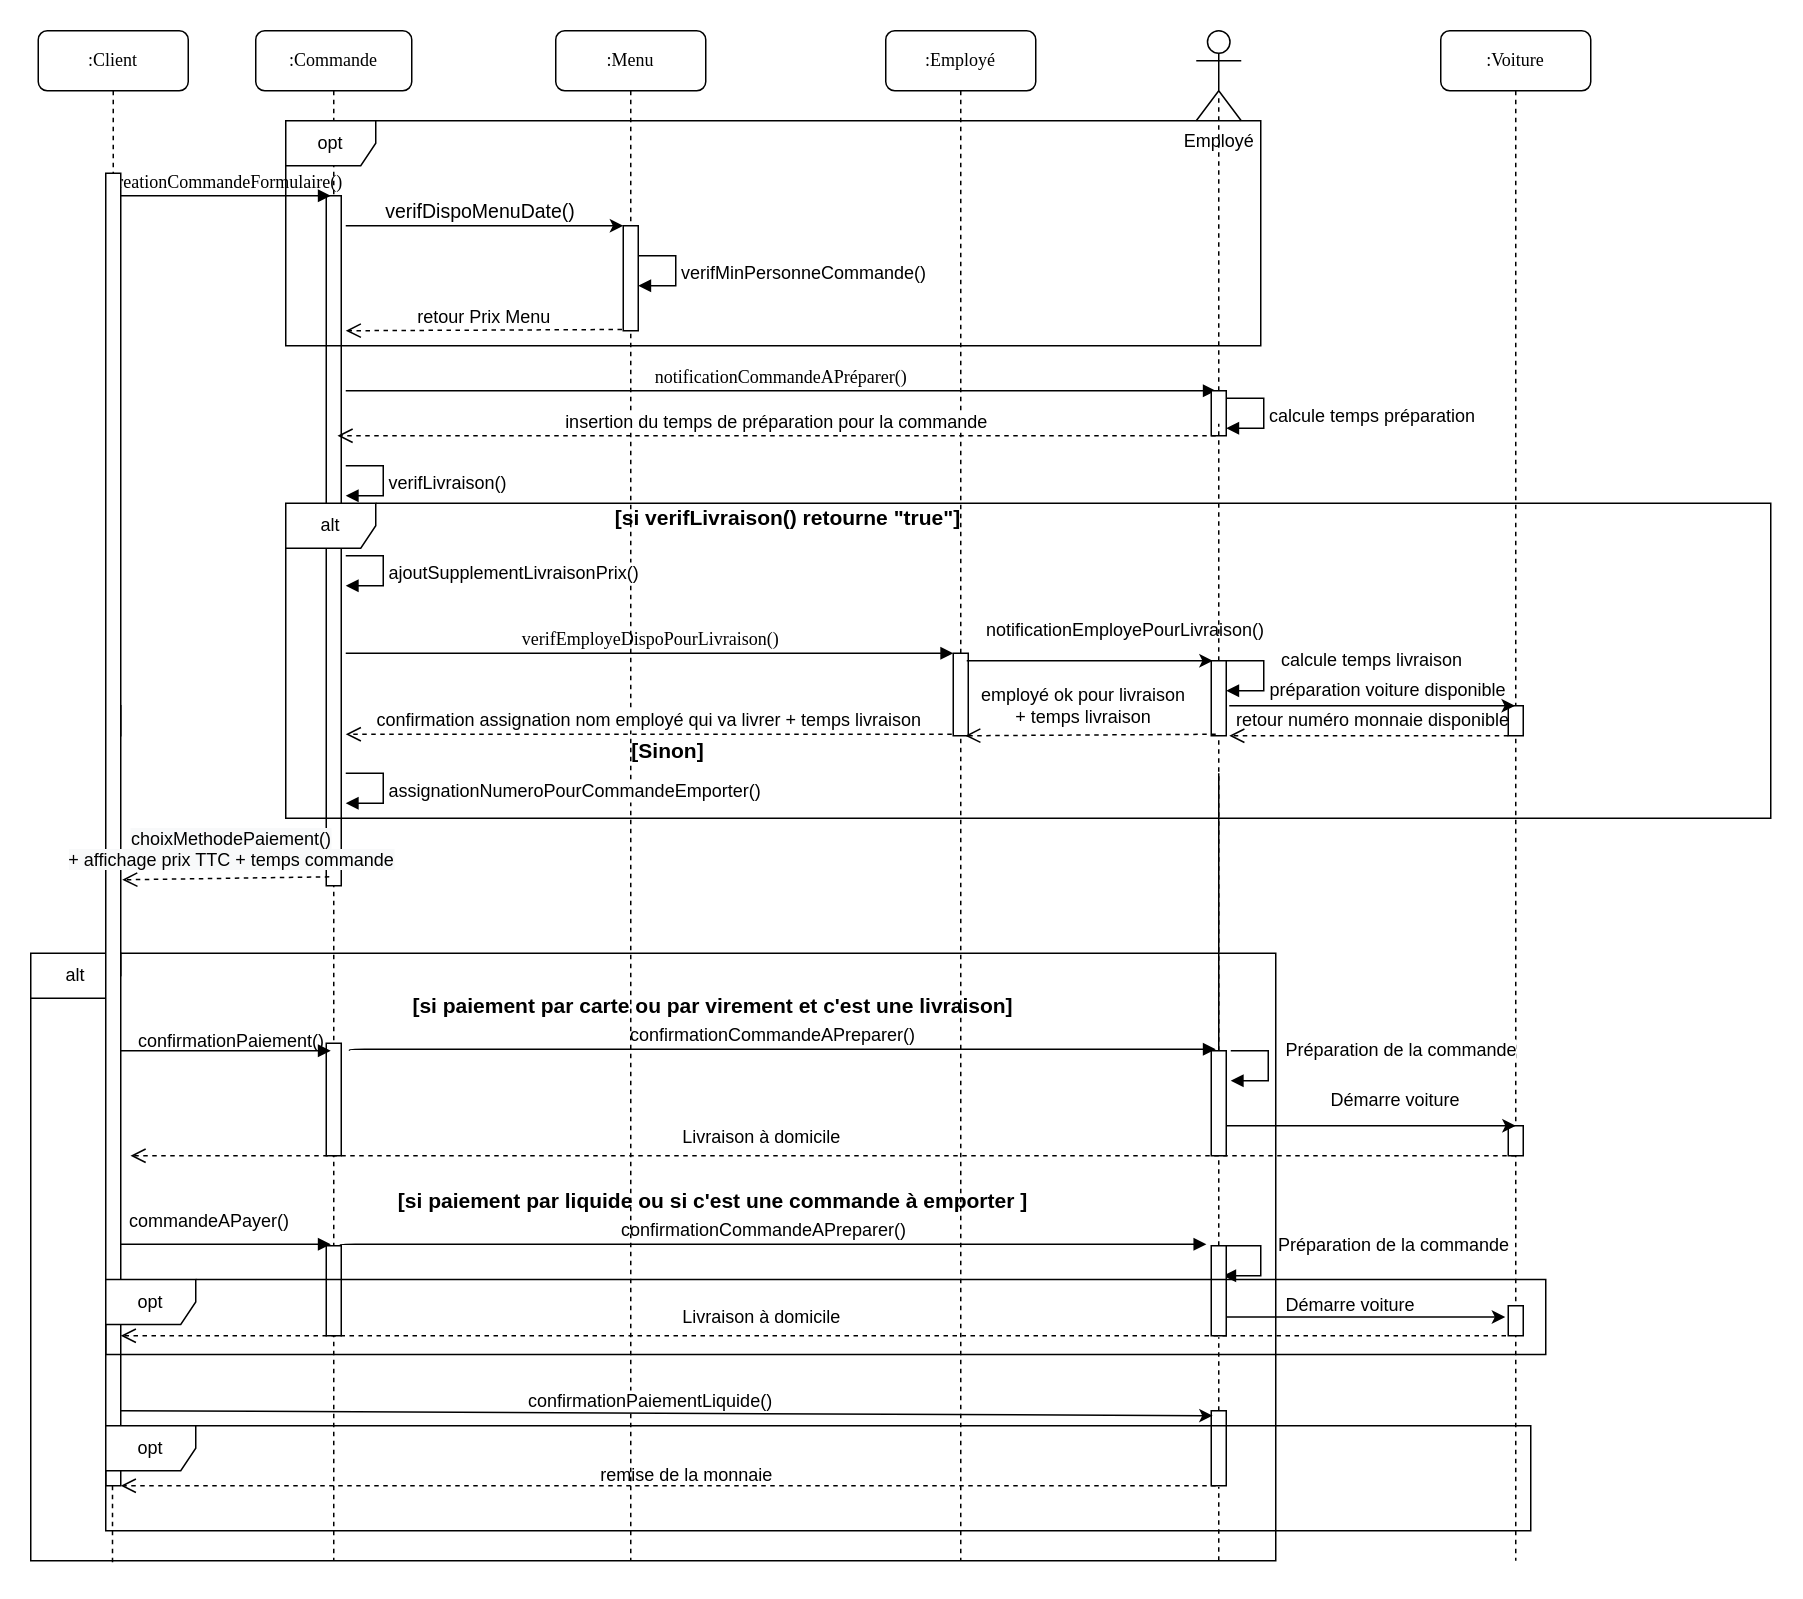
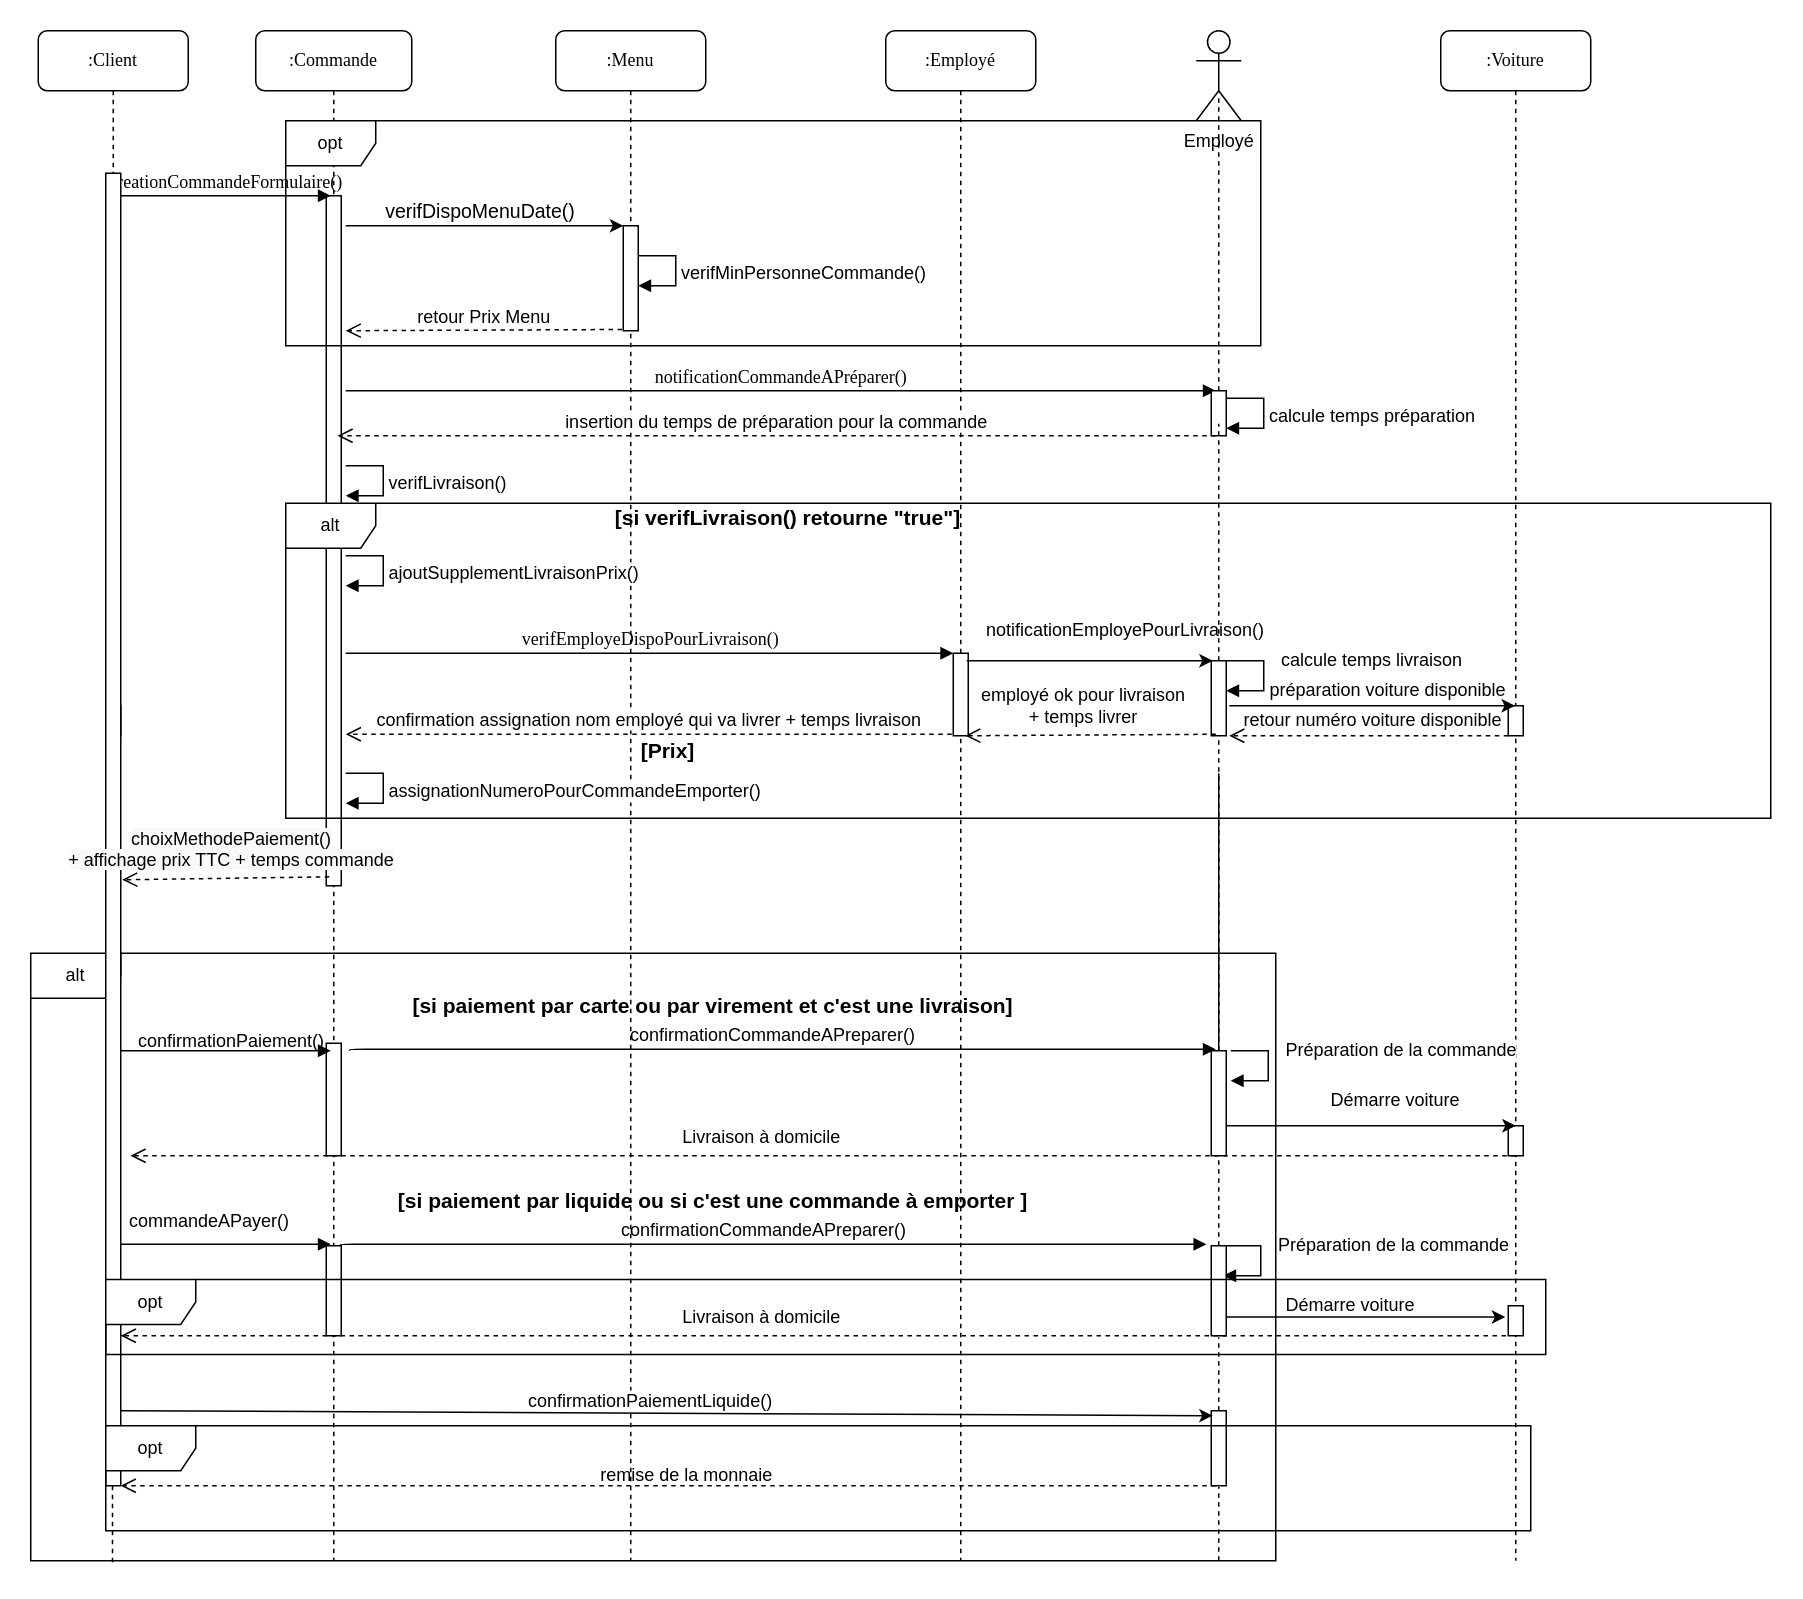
node "employé ok pour livraison + temps livraison": label "employé ok pour livraison + temps livraison" -> "employé ok pour livraison + temps livrer"
node "retour numéro monnaie disponible": label "retour numéro monnaie disponible" -> "retour numéro voiture disponible"
node "[Sinon]": label "[Sinon]" -> "[Prix]"
